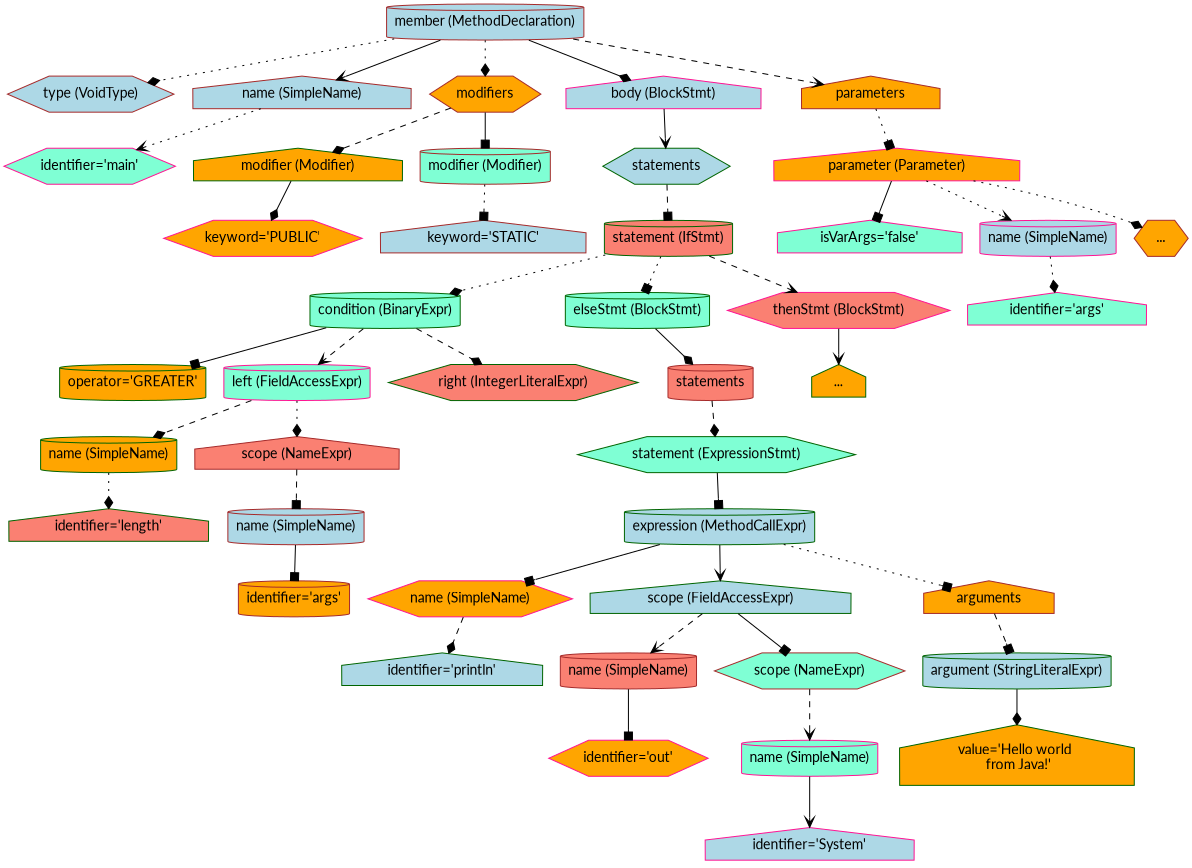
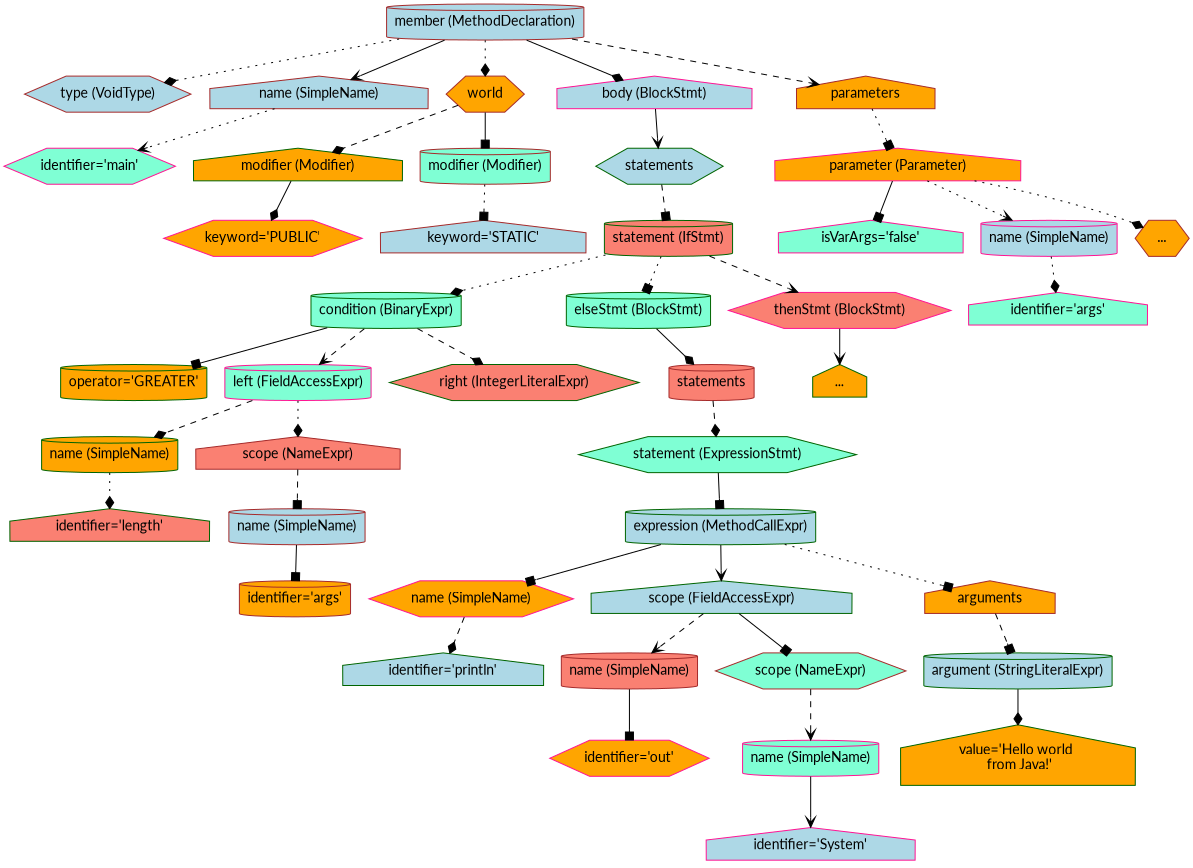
node "modifiers": label "modifiers" -> "world"
